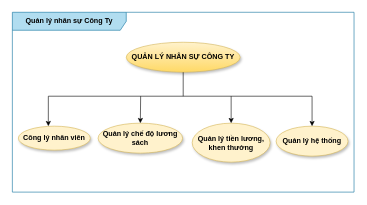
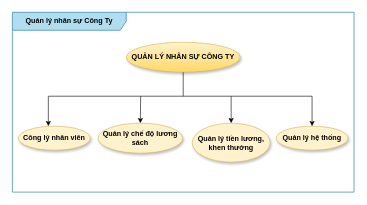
node "Quản lý hệ thống": size 72x30 -> 72x24
